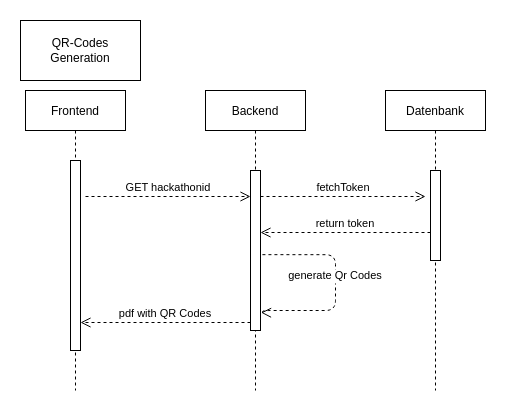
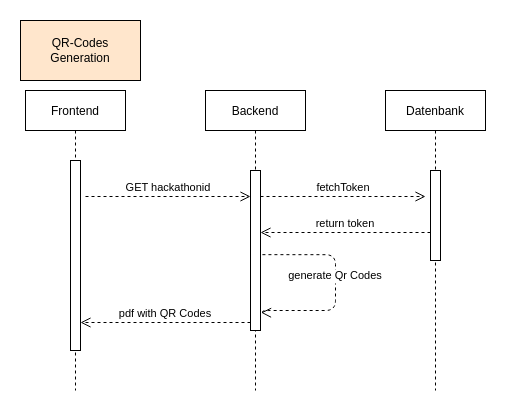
node "QR-Codes Generation": fillcolor #ffffff -> #ffe6cc
